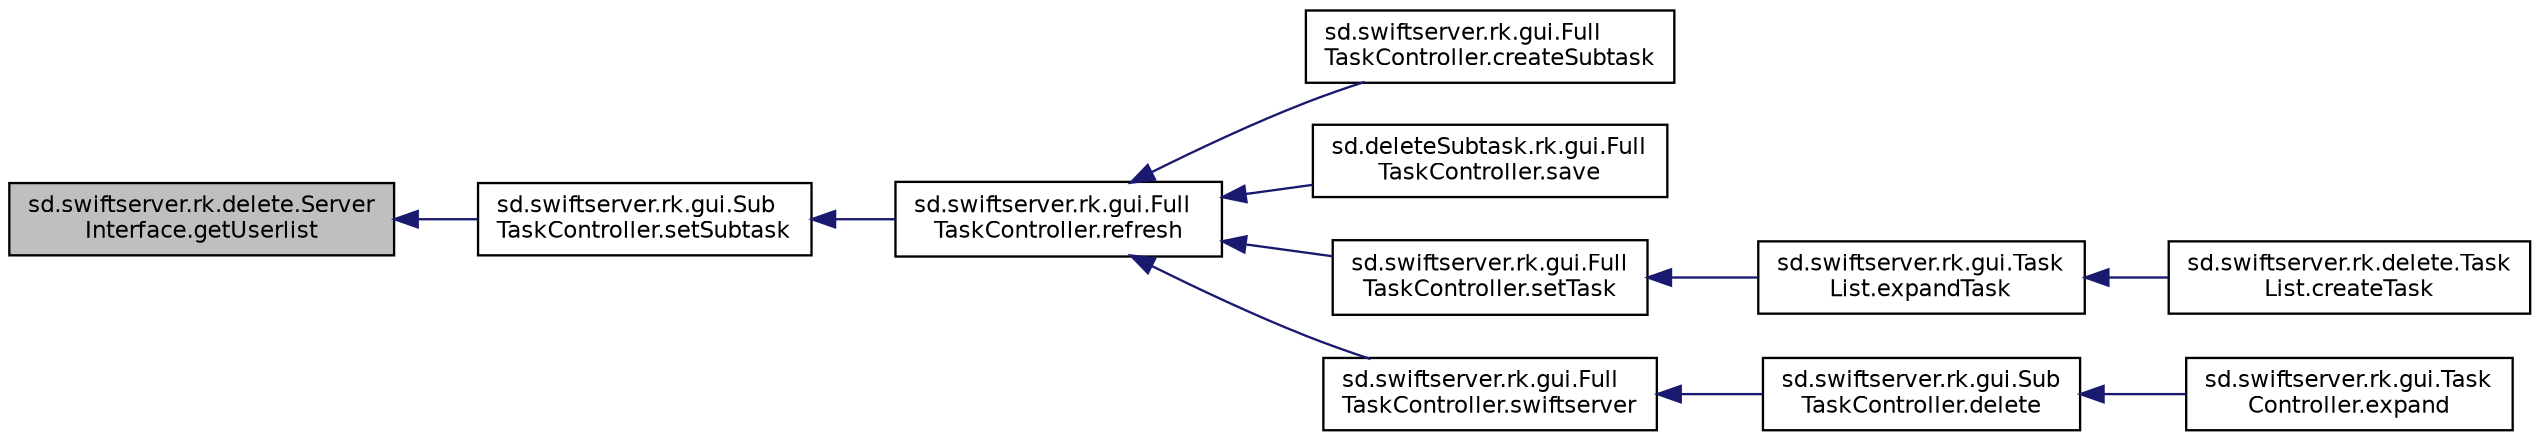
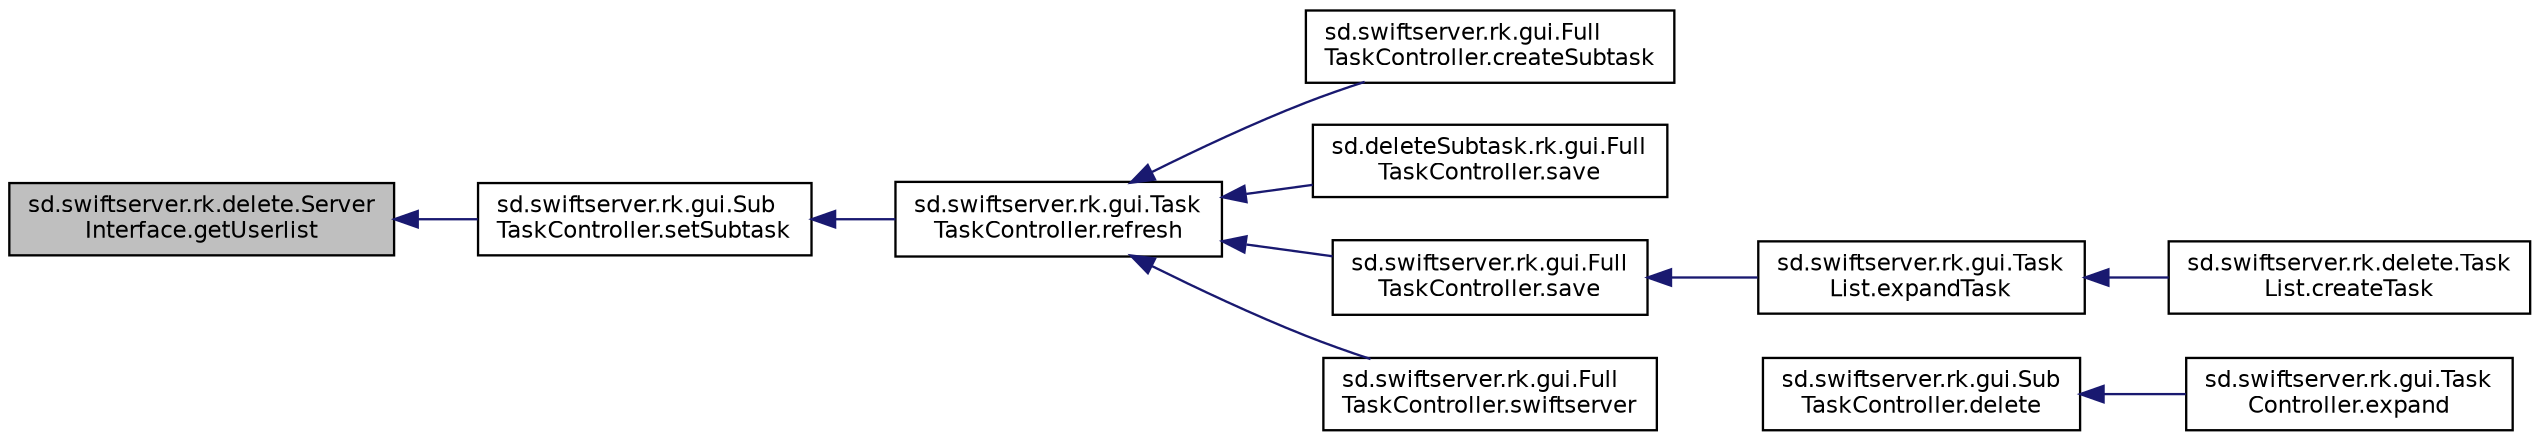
node "sd.swiftserver.rk.gui.Full TaskController.refresh": label "sd.swiftserver.rk.gui.Full TaskController.refresh" -> "sd.swiftserver.rk.gui.Task TaskController.refresh"
node "sd.swiftserver.rk.gui.Full TaskController.setTask": label "sd.swiftserver.rk.gui.Full TaskController.setTask" -> "sd.swiftserver.rk.gui.Full TaskController.save"
edge "sd.swiftserver.rk.gui.Sub TaskController.delete" -> "sd.swiftserver.rk.gui.Full TaskController.swiftserver": removed
